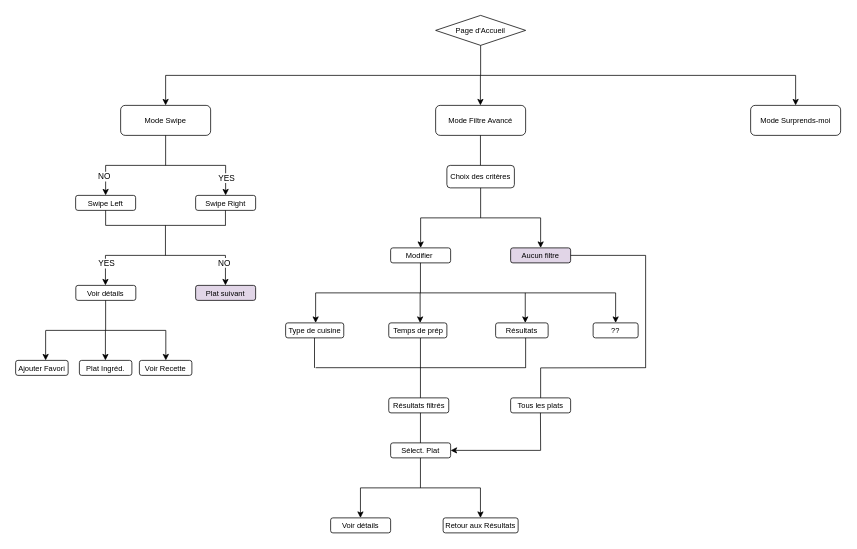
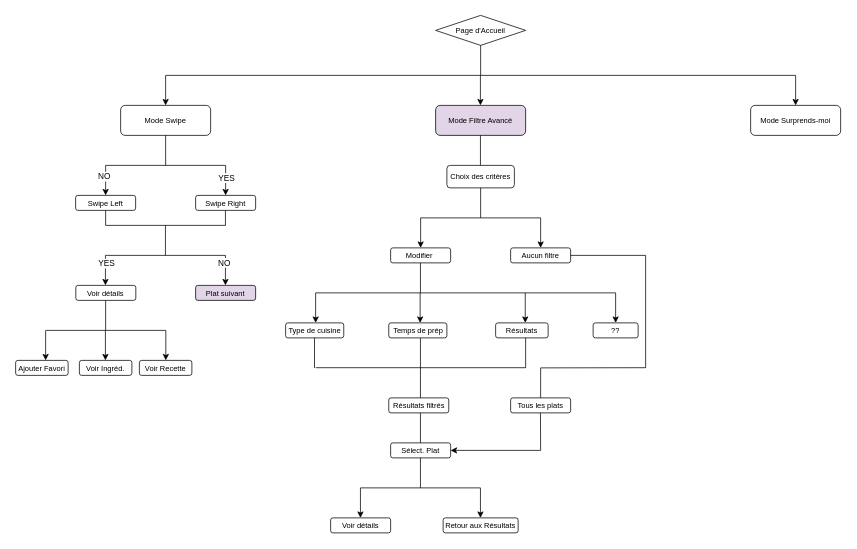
node "Mode Filtre Avancé": fillcolor #ffffff -> #e1d5e7
node "Aucun filtre": fillcolor #e1d5e7 -> #ffffff
node "Plat Ingréd.": label "Plat Ingréd." -> "Voir Ingréd."
